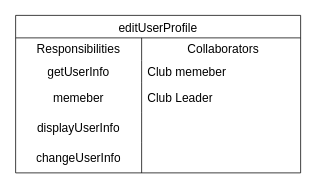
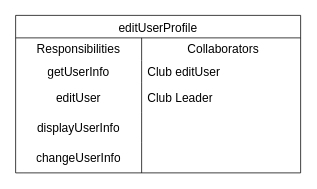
node "Club memeber": label "Club memeber" -> "Club editUser"
node "memeber": label "memeber" -> "editUser"
